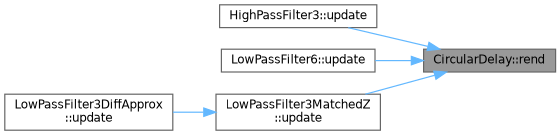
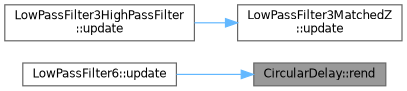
node "HighPassFilter3::update": removed
edge "LowPassFilter3MatchedZ ::update" -> "CircularDelay::rend": removed
node "LowPassFilter3DiffApprox ::update": label "LowPassFilter3DiffApprox ::update" -> "LowPassFilter3HighPassFilter ::update"
